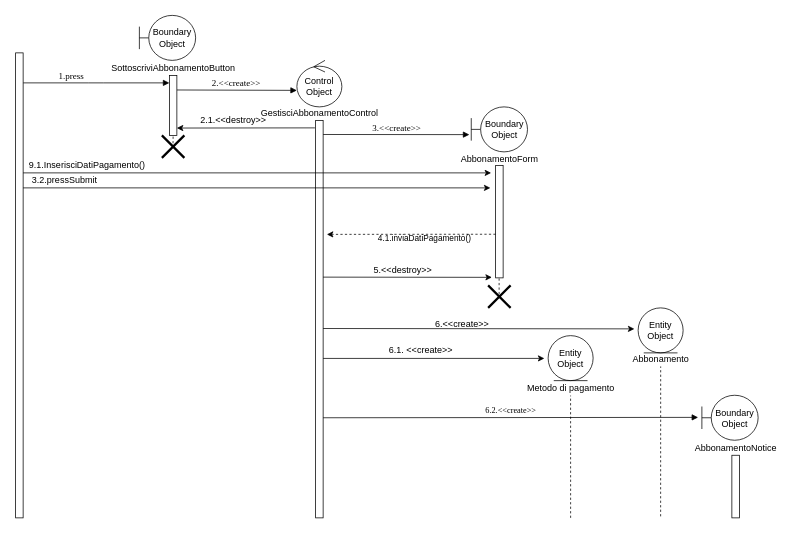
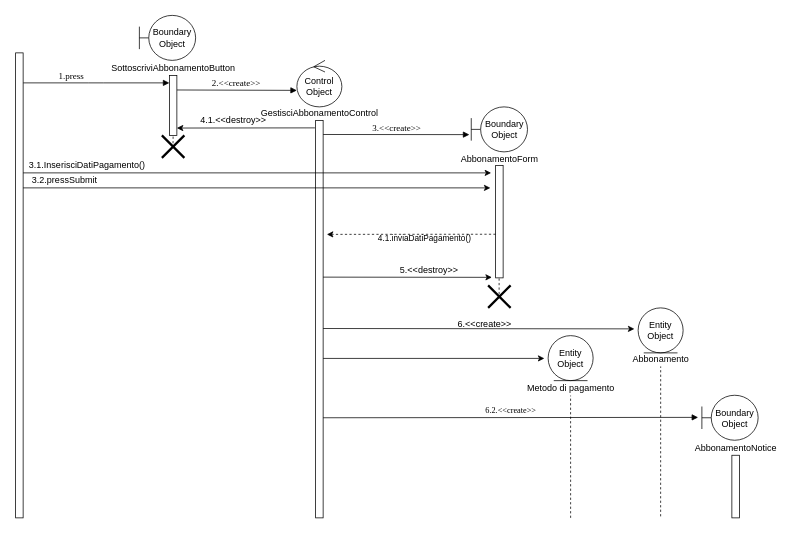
node "2.1.<<destroy>>": label "2.1.<<destroy>>" -> "4.1.<<destroy>>"
node "9.1.InserisciDatiPagamento()": label "9.1.InserisciDatiPagamento()" -> "3.1.InserisciDatiPagamento()"
node "5.<<destroy>>": moved (402, 270) -> (429, 270)
node "6.<<create>>": moved (462, 324) -> (484, 324)
node "6.1. <<create>>": removed
